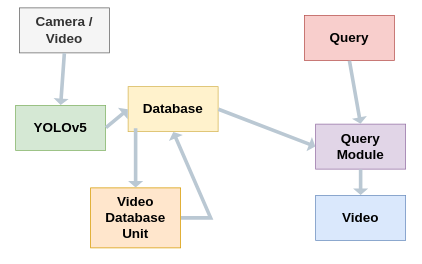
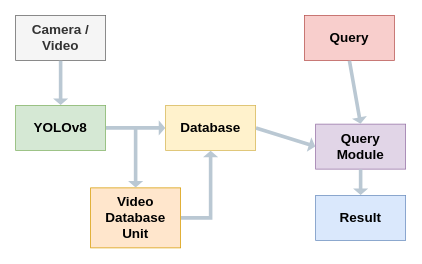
node "Camera / Video": moved (64, 30) -> (60, 38)
node "Database": moved (173, 109) -> (210, 128)
node "YOLOv5": label "YOLOv5" -> "YOLOv8"
node "Video": label "Video" -> "Result"
